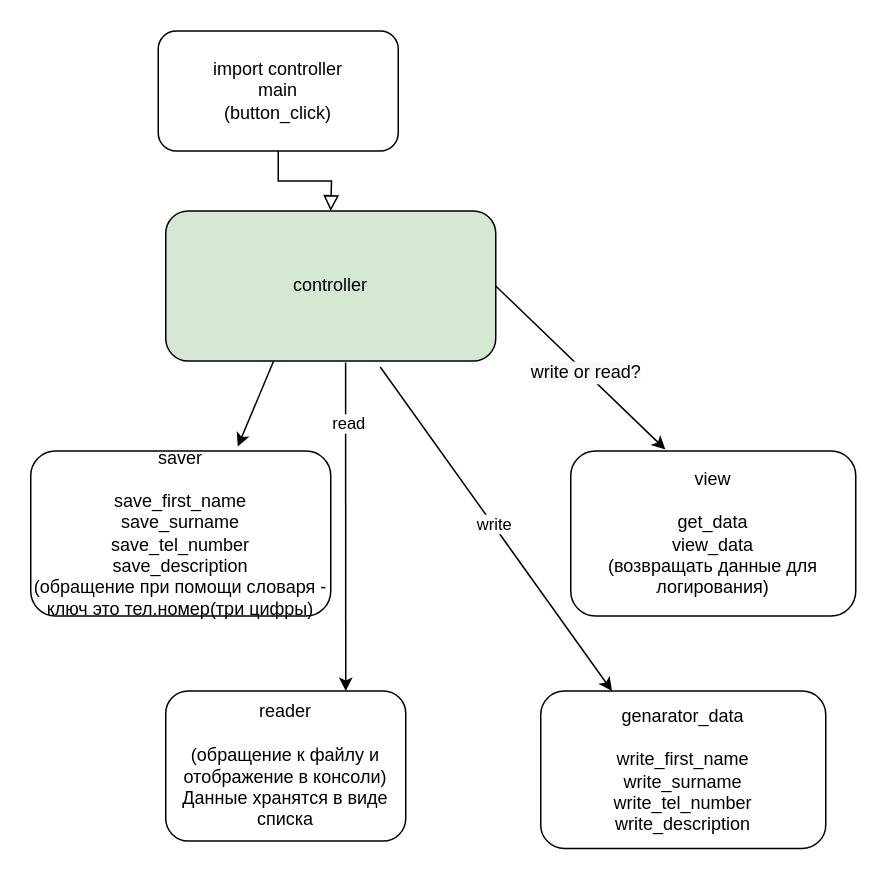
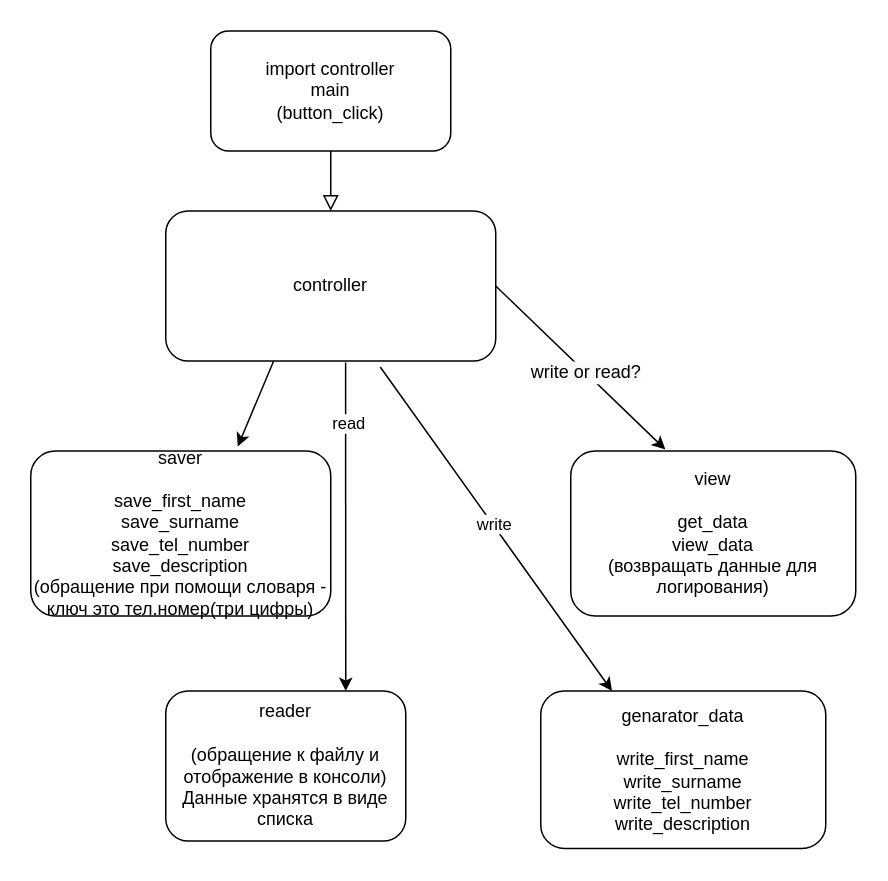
node "import controller main (button_click)": moved (278, 91) -> (331, 91)
node "controller": fillcolor #d5e8d4 -> #ffffff
